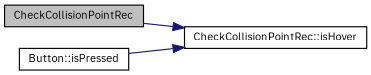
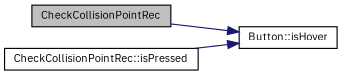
node "CheckCollisionPointRec::isHover": label "CheckCollisionPointRec::isHover" -> "Button::isHover"
node "Button::isPressed": label "Button::isPressed" -> "CheckCollisionPointRec::isPressed"
